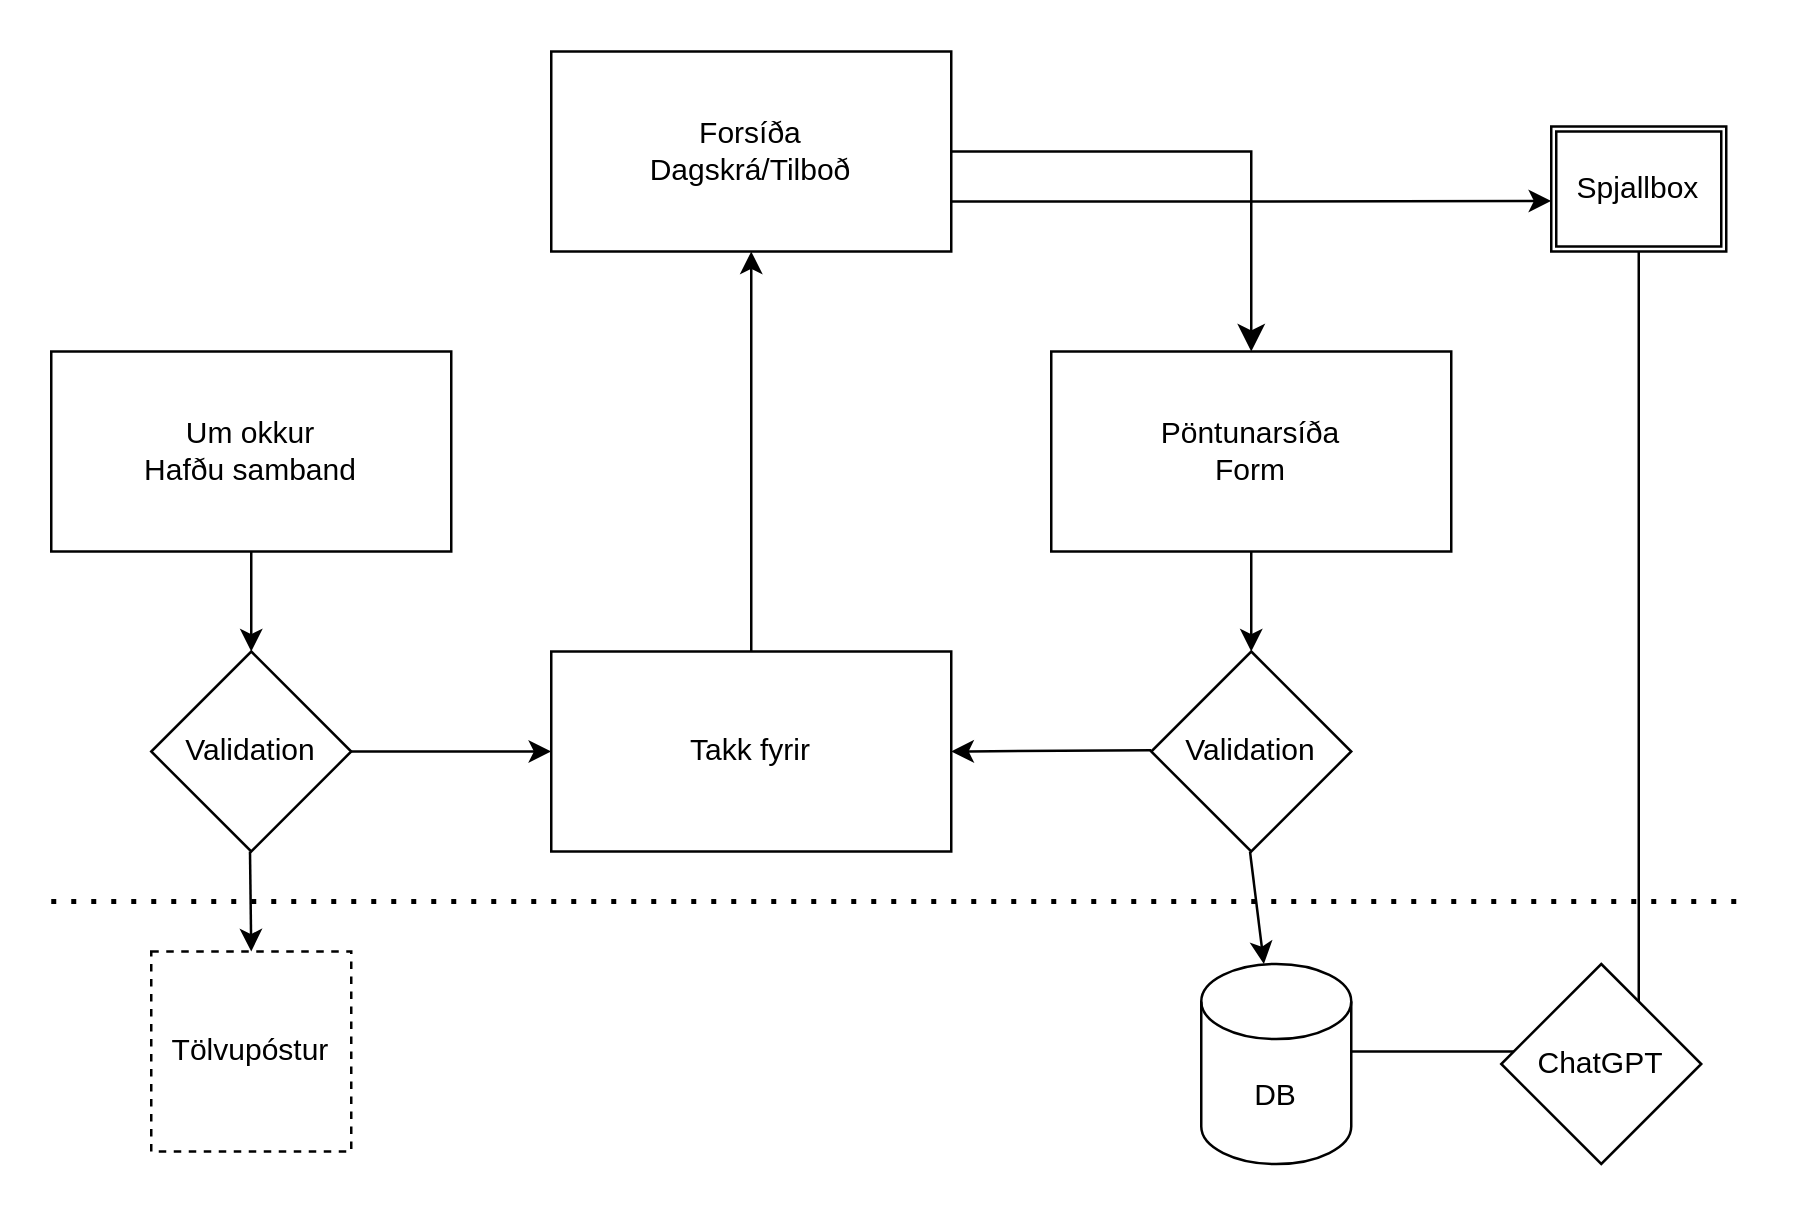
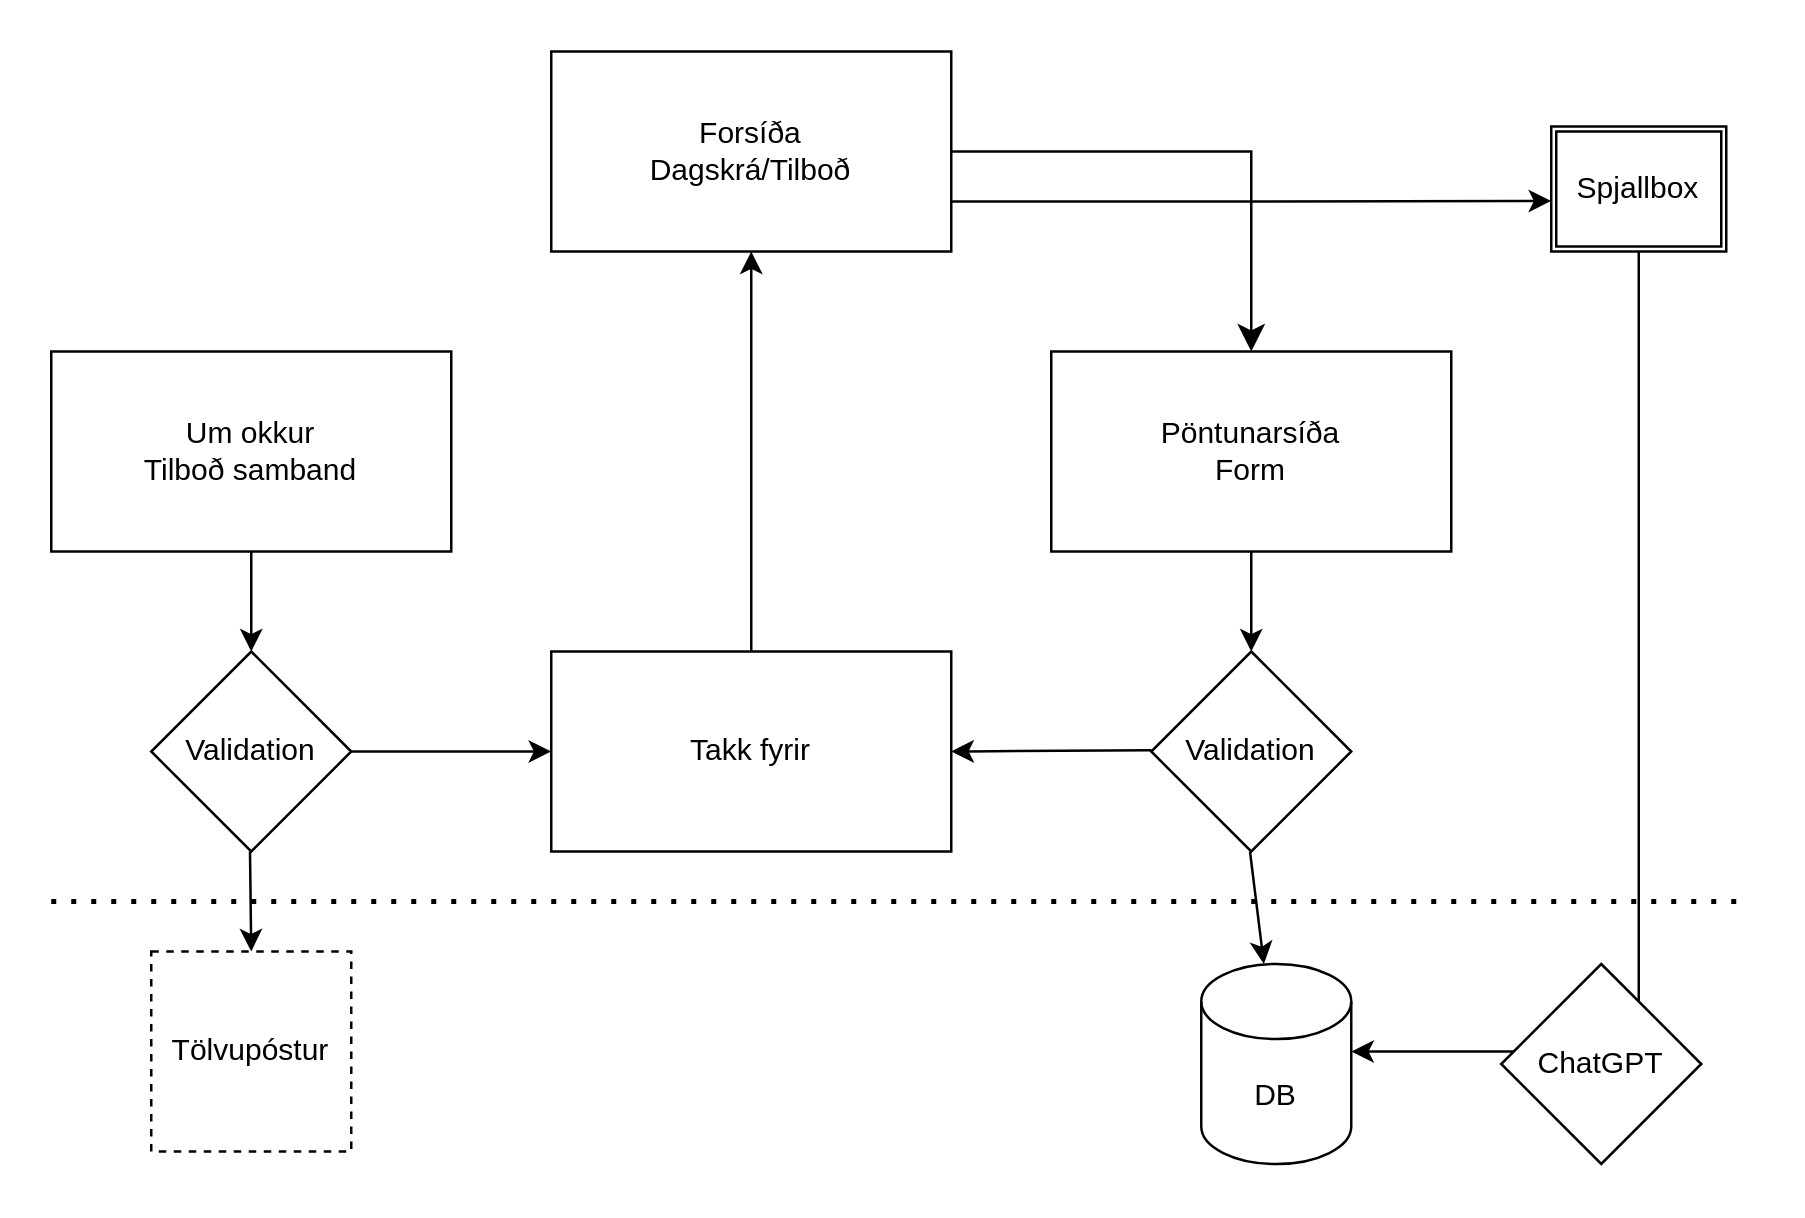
node "Um okkur Hafðu samband": label "Um okkur Hafðu samband" -> "Um okkur Tilboð samband"
edge "Spjallbox" -- "DB": arrowhead none -> classic
